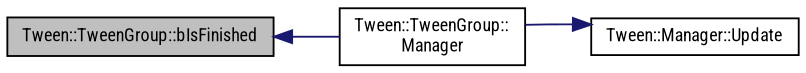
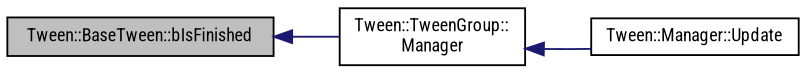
edge "Tween::TweenGroup:: Manager" -> "Tween::Manager::Update": reversed
node "Tween::TweenGroup::bIsFinished": label "Tween::TweenGroup::bIsFinished" -> "Tween::BaseTween::bIsFinished"
